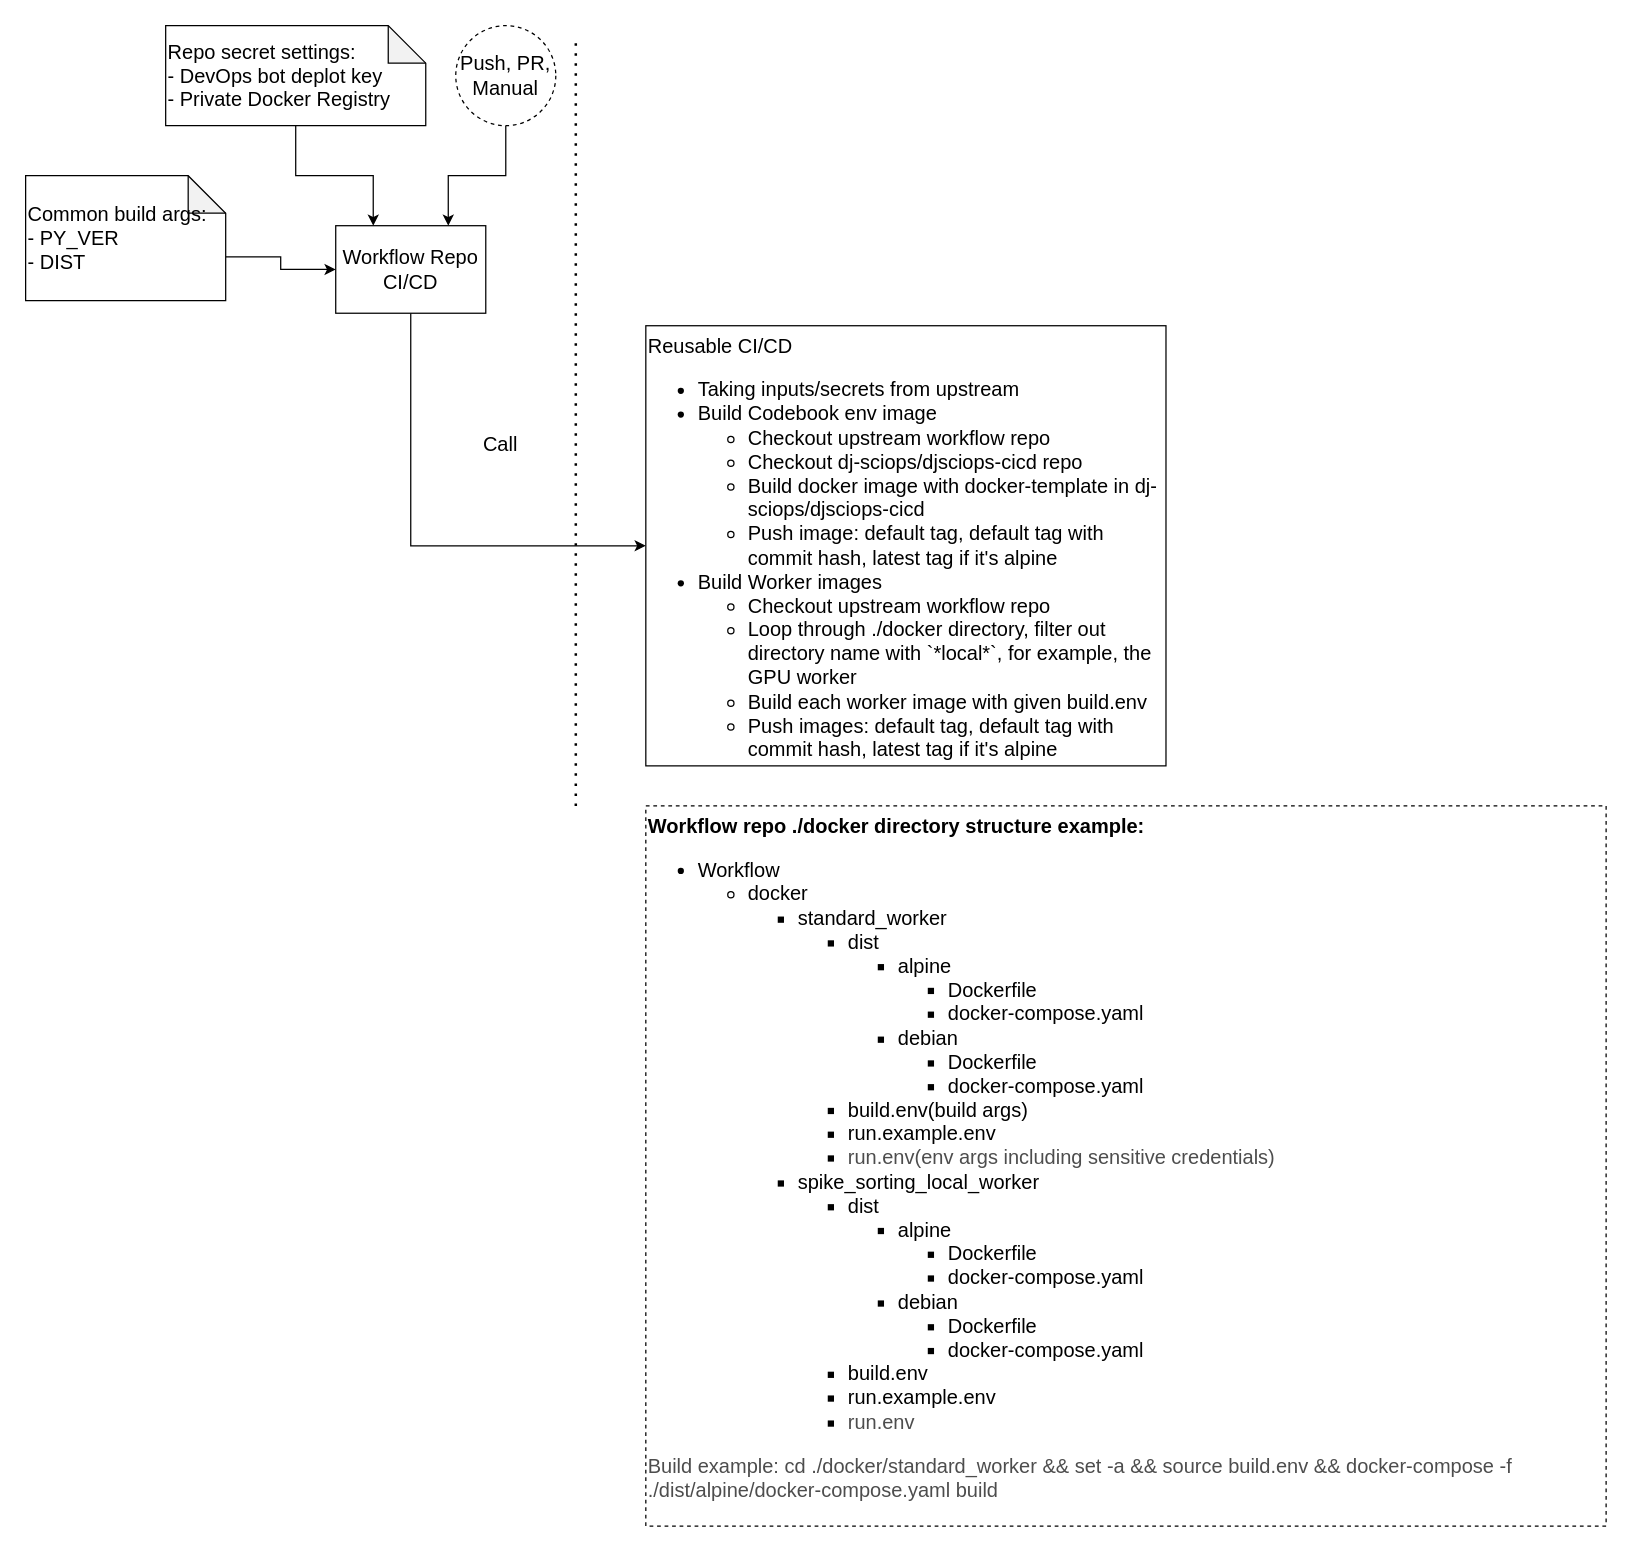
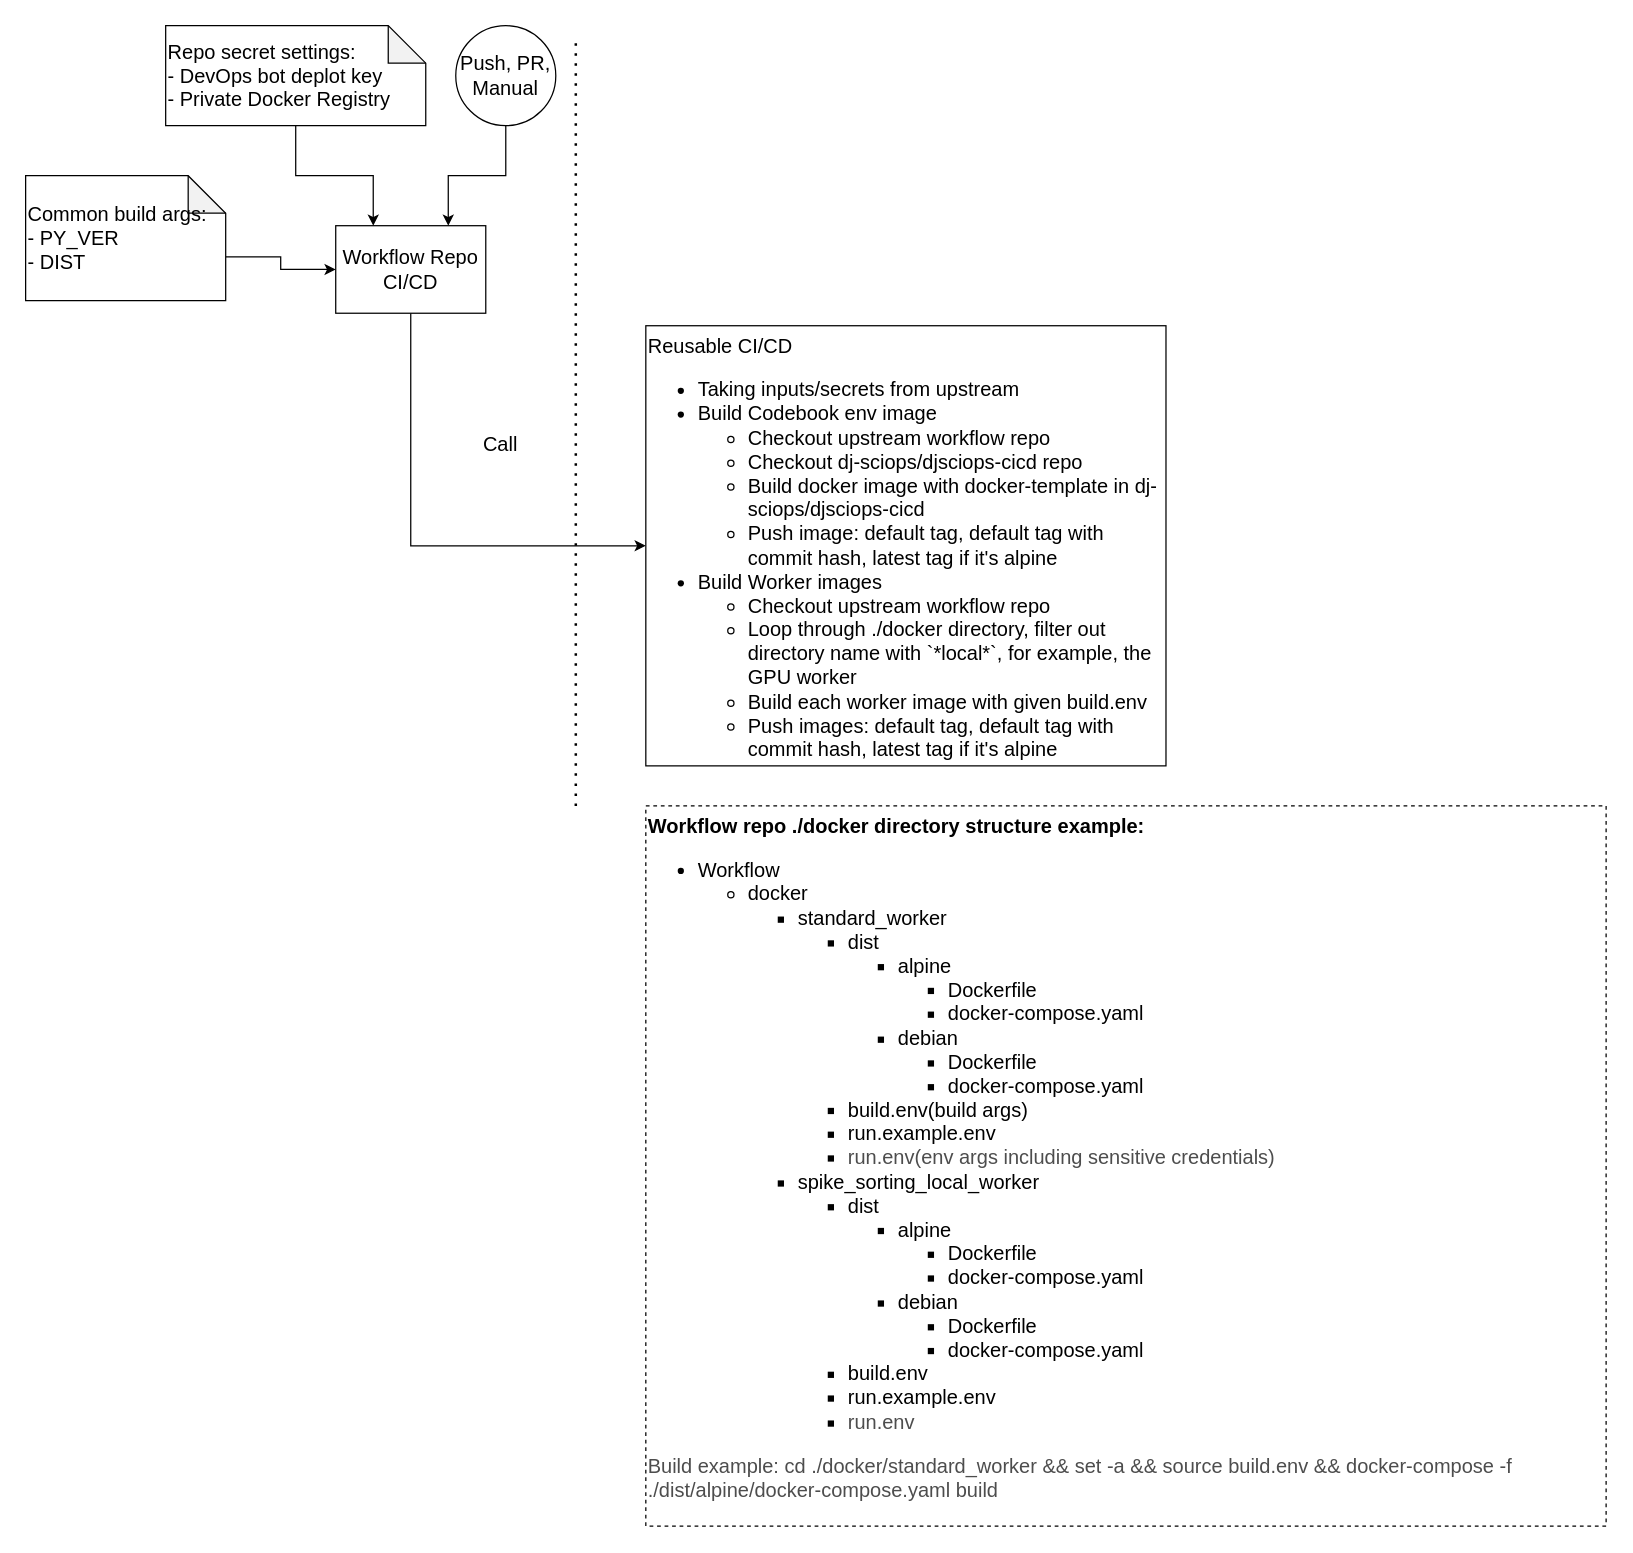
node "Push, PR, Manual": style dashed -> solid
